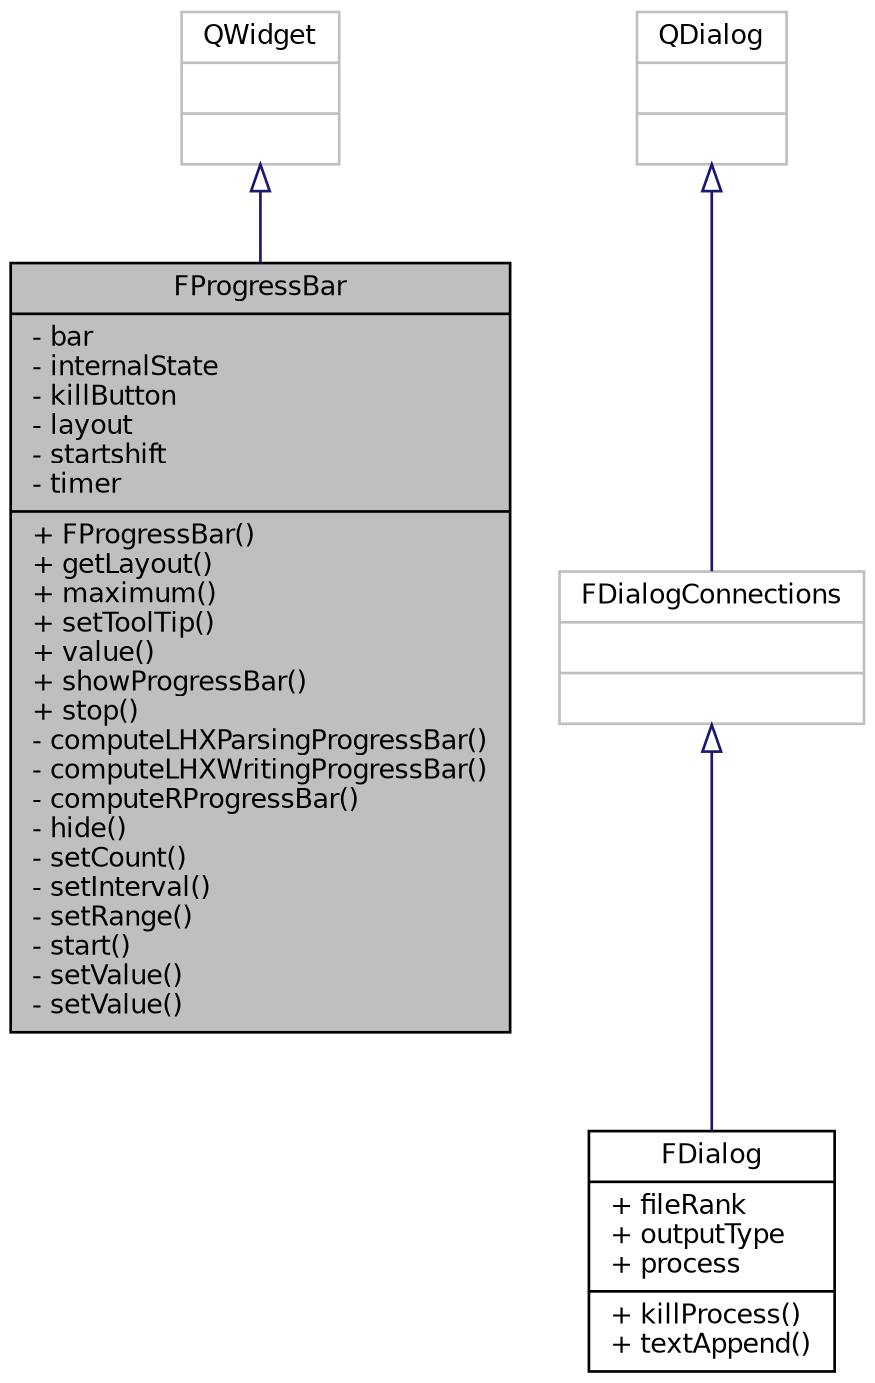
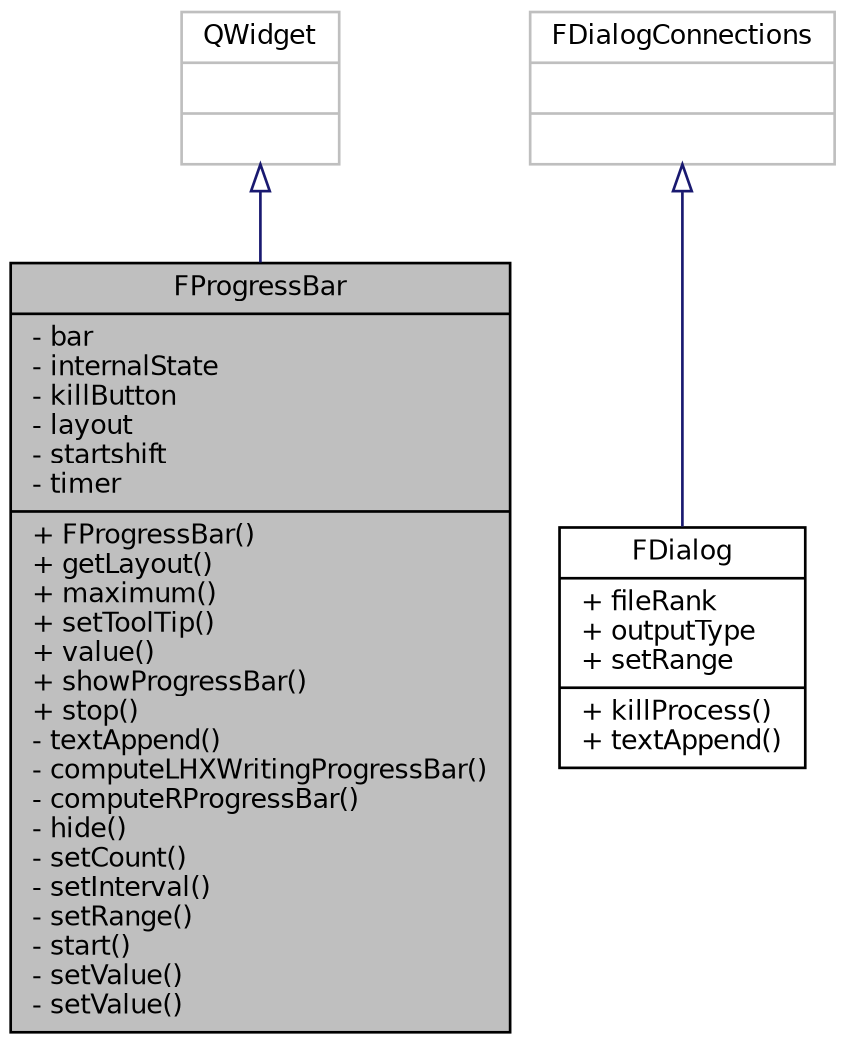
node "QDialog": removed
node "FProgressBar": text "- computeLHXParsingProgressBar()" -> "- textAppend()"
node "FDialog": text "+ process" -> "+ setRange"
